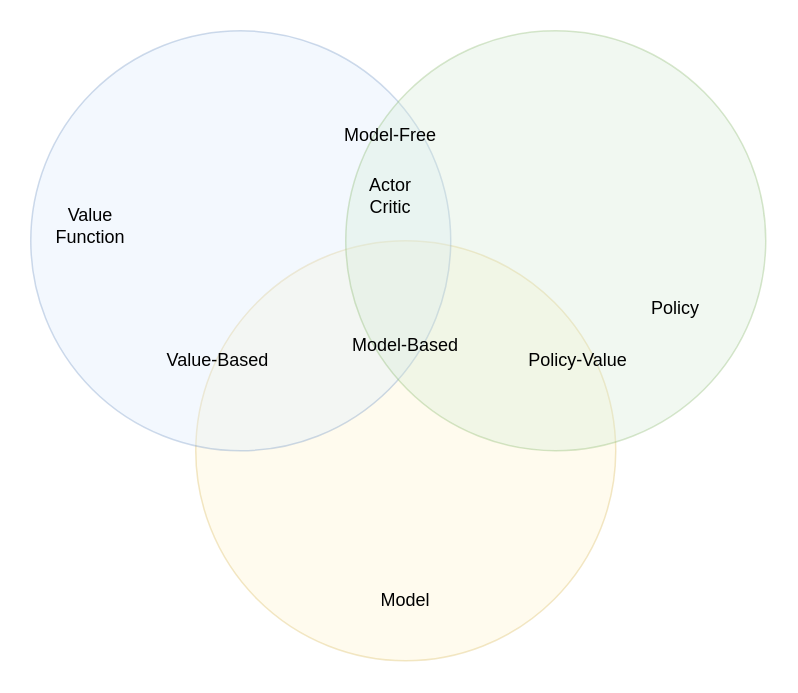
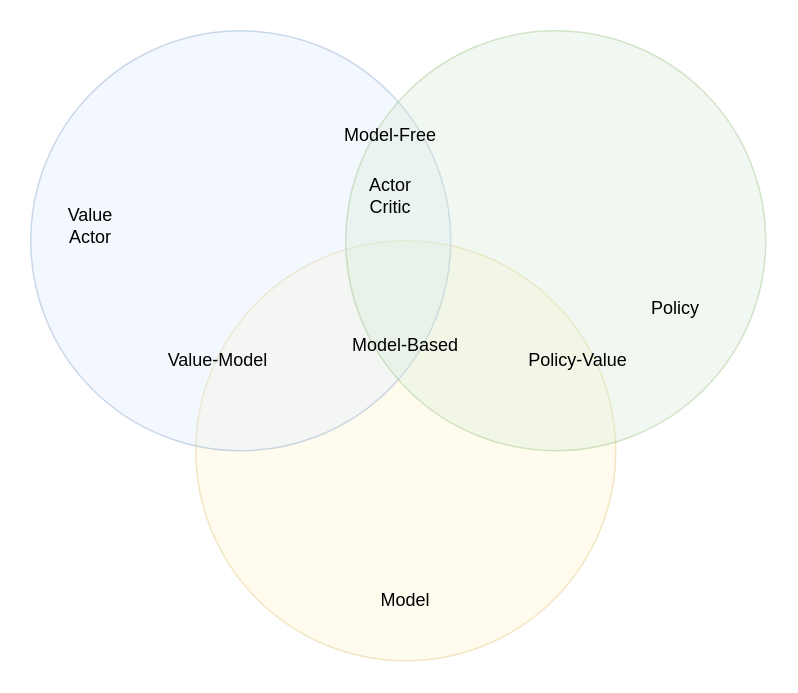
node "Value Function": label "Value Function" -> "Value Actor"
node "Value-Based": label "Value-Based" -> "Value-Model"
